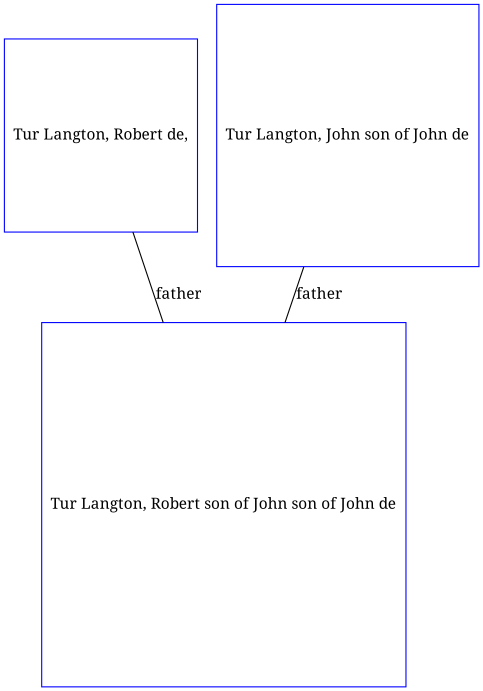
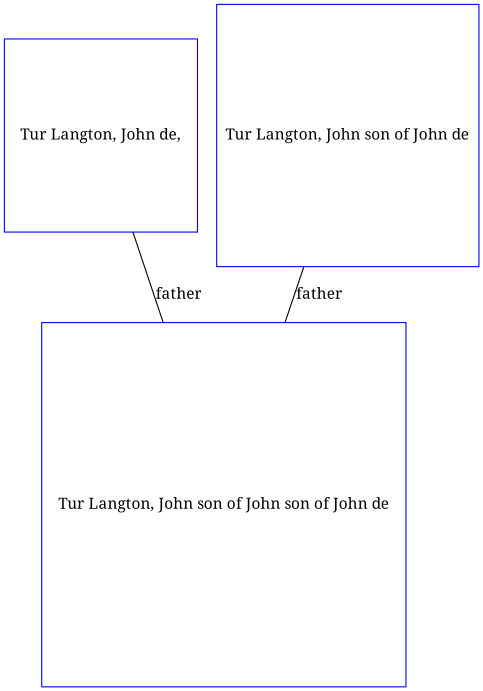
node "Tur Langton, Robert de,": label "Tur Langton, Robert de," -> "Tur Langton, John de,"
node "Tur Langton, Robert son of John son of John de": label "Tur Langton, Robert son of John son of John de" -> "Tur Langton, John son of John son of John de"
